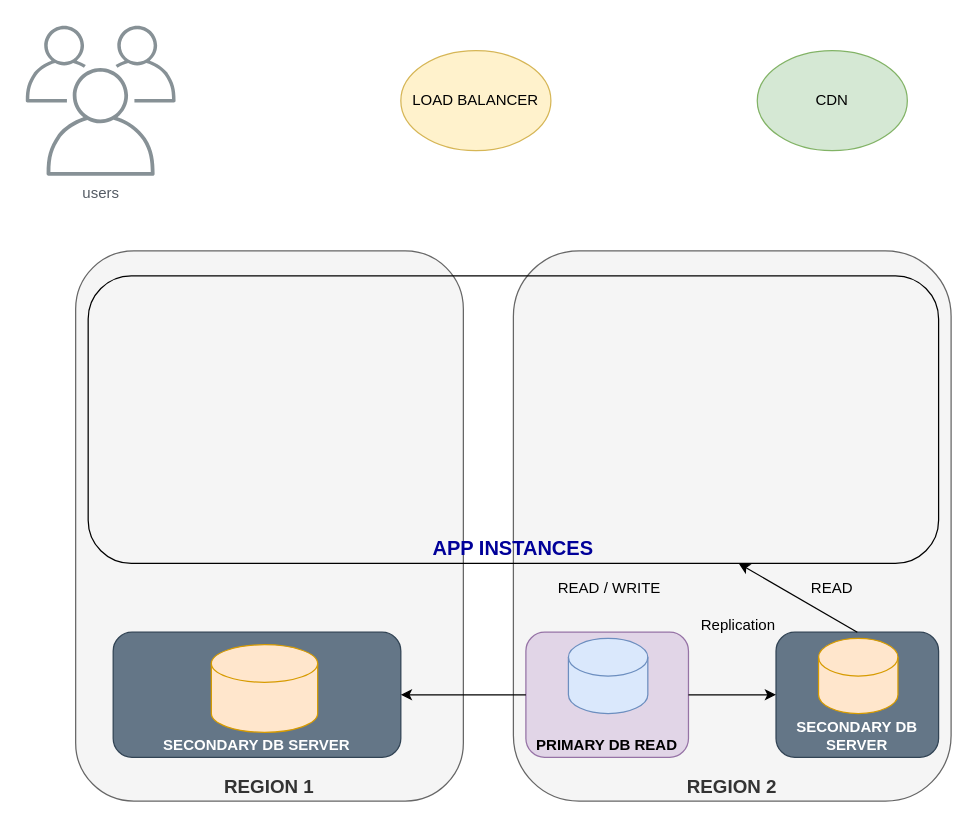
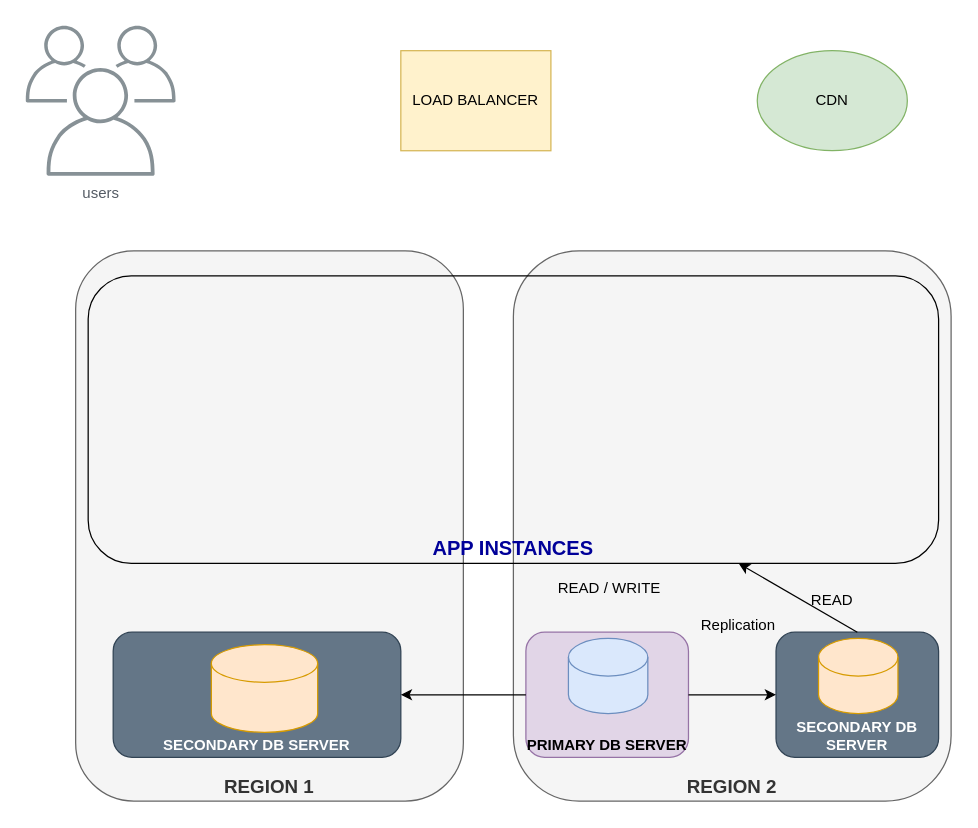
node "LOAD BALANCER": shape ellipse -> rectangle
node "READ": moved (832, 588) -> (832, 601)
node "PRIMARY DB READ": label "PRIMARY DB READ" -> "PRIMARY DB SERVER"
